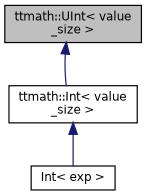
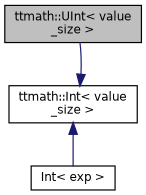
edge "ttmath::Int< value _size >" -> "ttmath::UInt< value _size >": reversed
